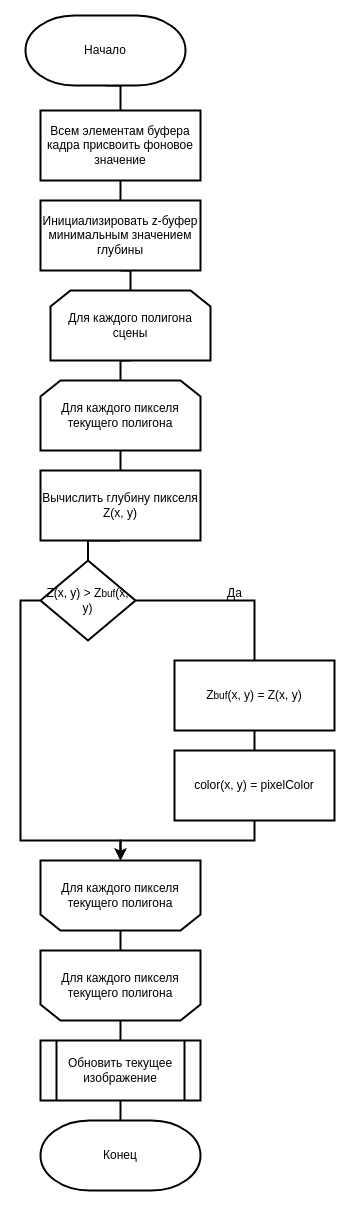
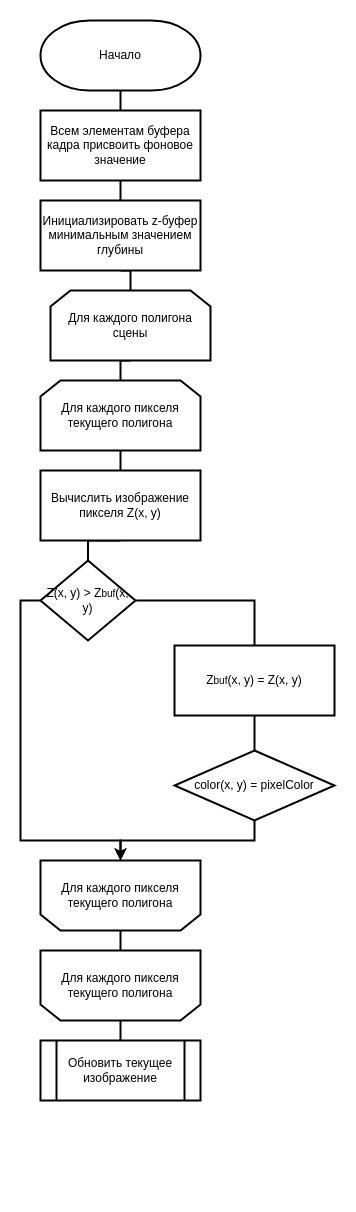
node "Начало": moved (106, 51) -> (121, 56)
node "Вычислить глубину пикселя Z(x, y)": label "Вычислить глубину пикселя Z(x, y)" -> "Вычислить изображение пикселя Z(x, y)"
node "Да": removed
node "Zbuf(x, y) = Z(x, y)": moved (255, 696) -> (255, 681)
node "color(x, y) = pixelColor": shape rectangle -> diamond
edge "Обновить текущее изображение" -- "Конец": removed
node "Конец": removed
